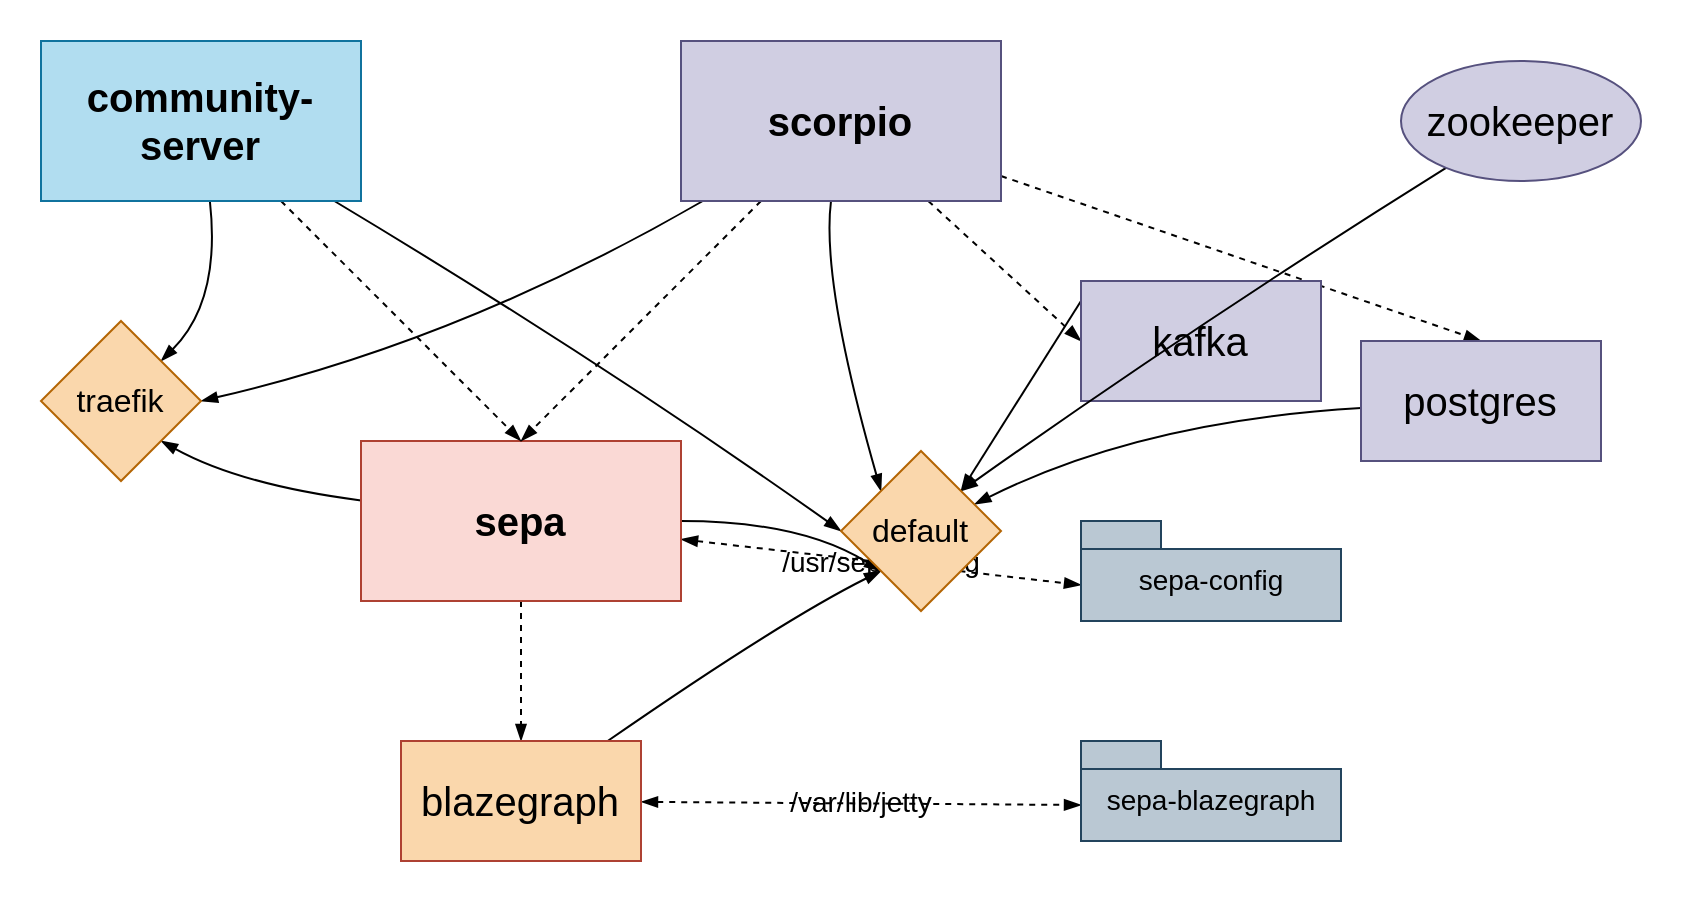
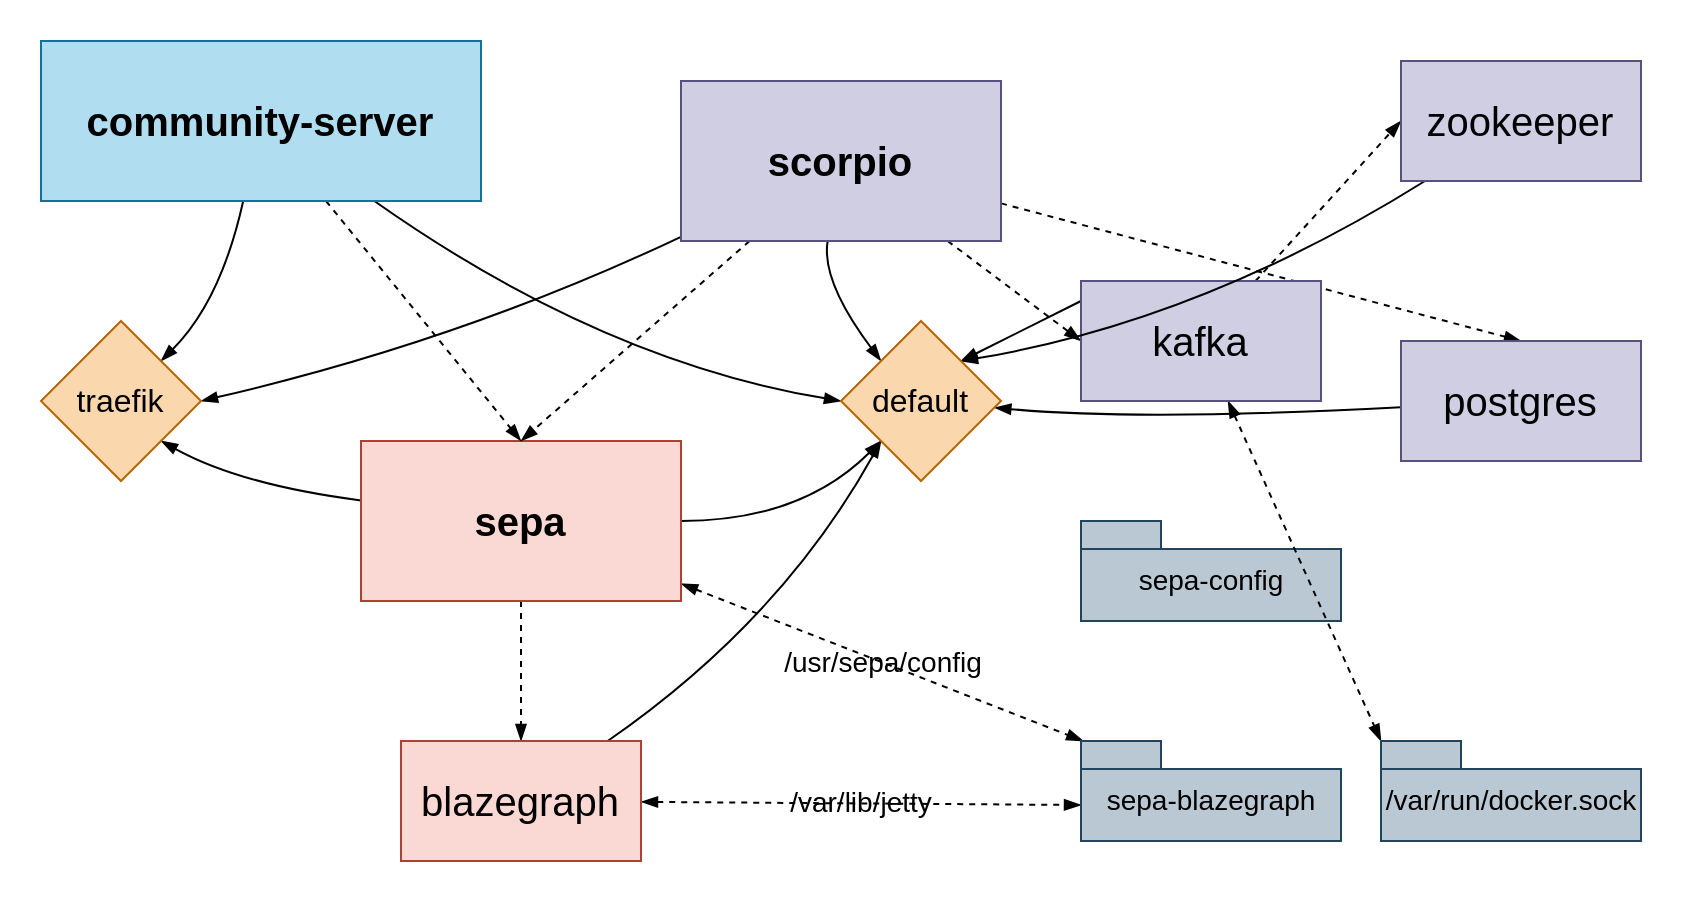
node "community-server": size 320x160 -> 440x160
node "scorpio": moved (841, 121) -> (841, 161)
node "zookeeper": shape ellipse -> rectangle
edge "kafka" -> "zookeeper": added
node "postgres": moved (1481, 401) -> (1521, 401)
node "default": moved (921, 531) -> (921, 401)
edge "sepa" -- "sepa-config": now "sepa" -- "sepa-blazegraph"
edge "kafka" -- "/var/run/docker.sock": added
node "/var/run/docker.sock": added
node "blazegraph": fillcolor #fad7ac -> #fad9d5
